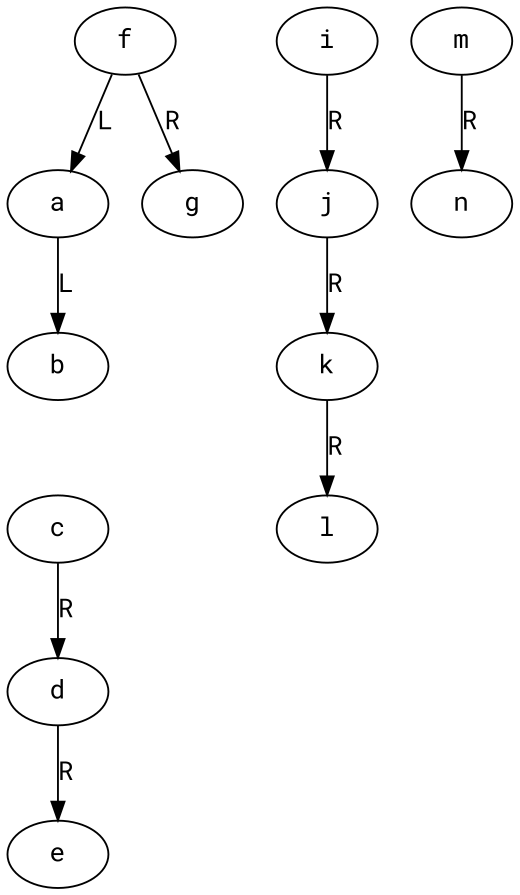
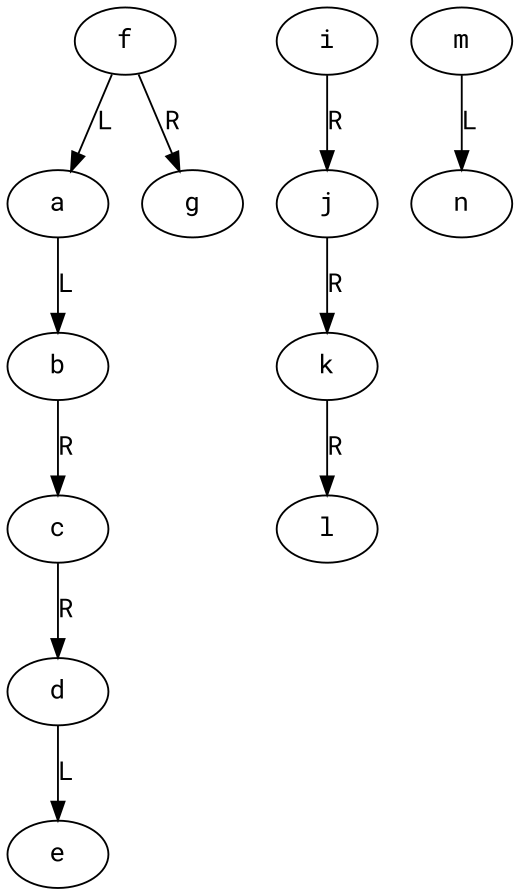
edge "m" -> "n": label "R" -> "L"
edge "b" -> "c": added, label "R"
edge "d" -> "e": label "R" -> "L"
